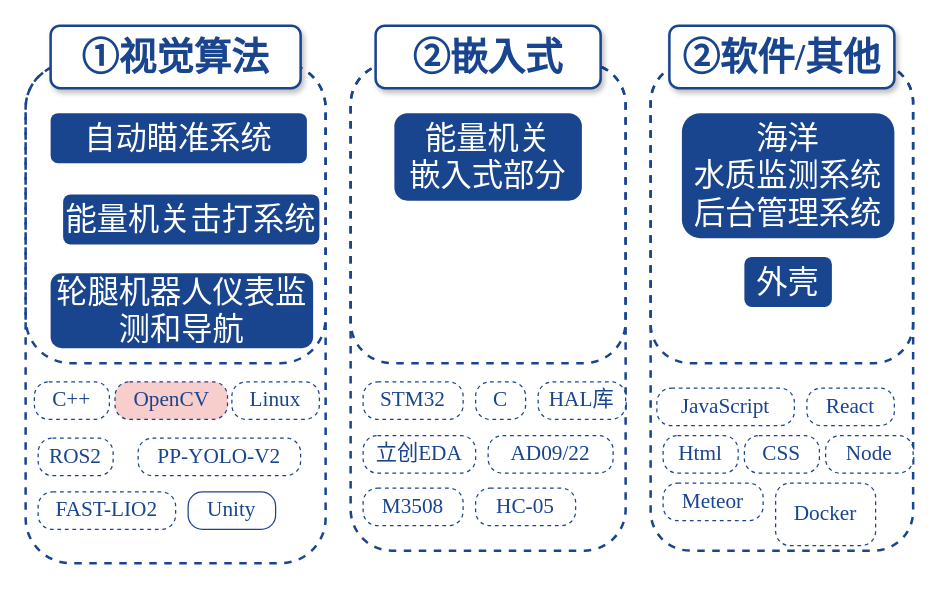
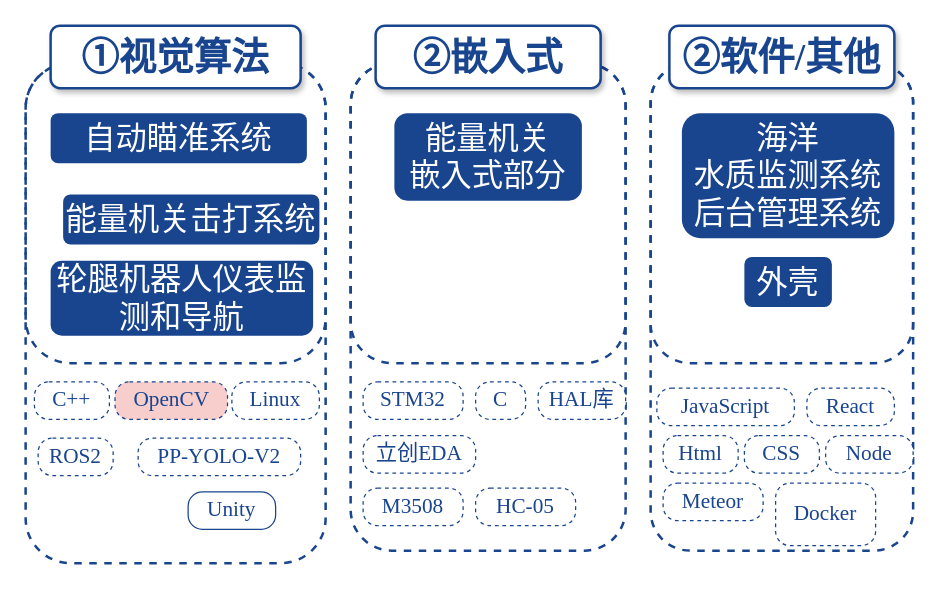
node "轮腿机器人仪表监测和导航": moved (182, 311) -> (182, 298)
node "AD09/22": removed
node "FAST-LIO2": removed
